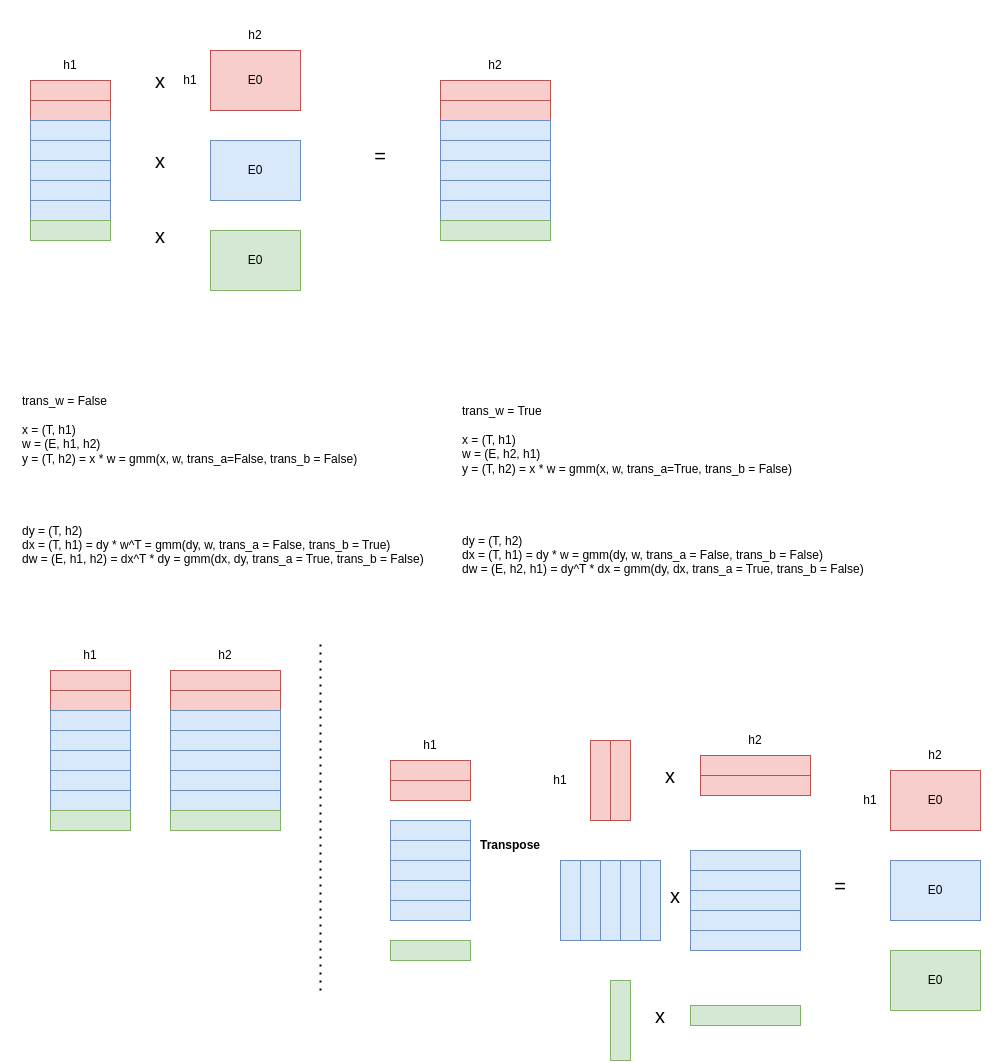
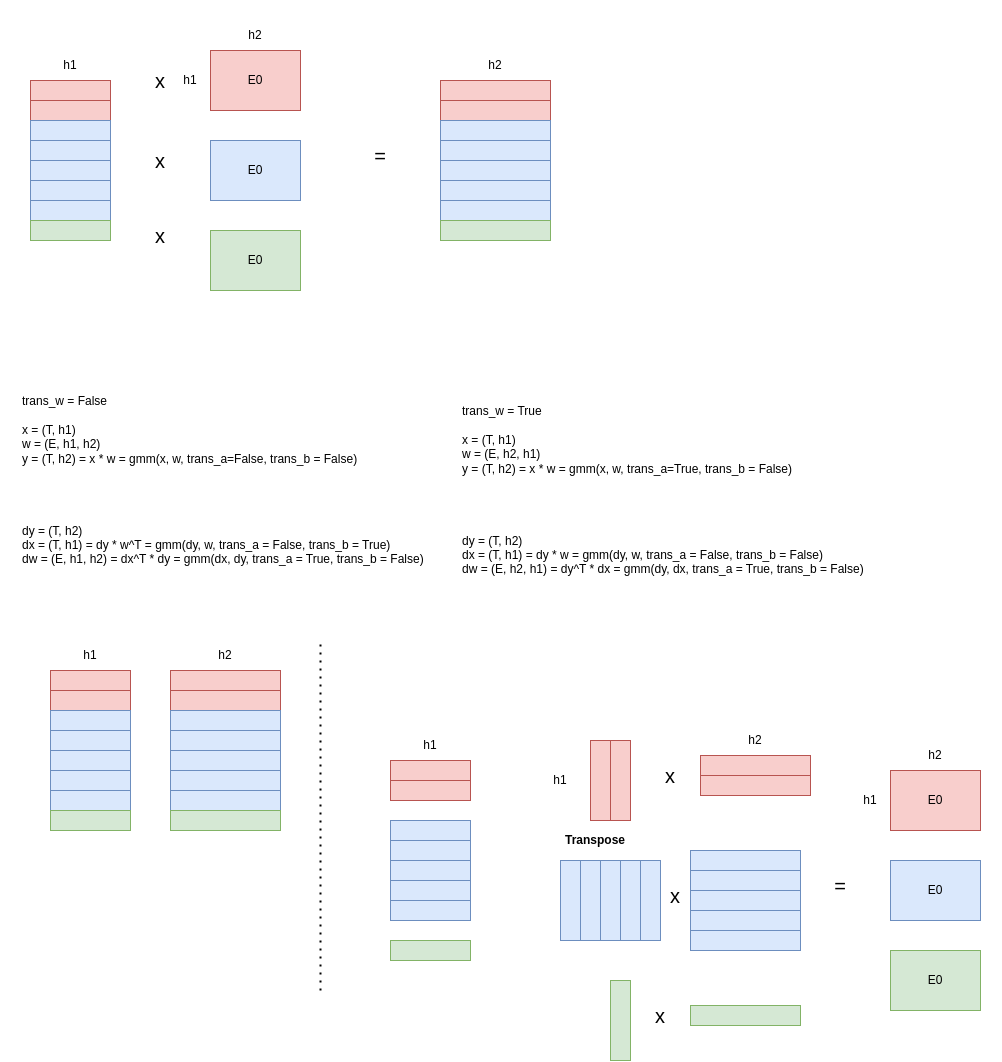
node "Transpose": moved (511, 846) -> (596, 841)
